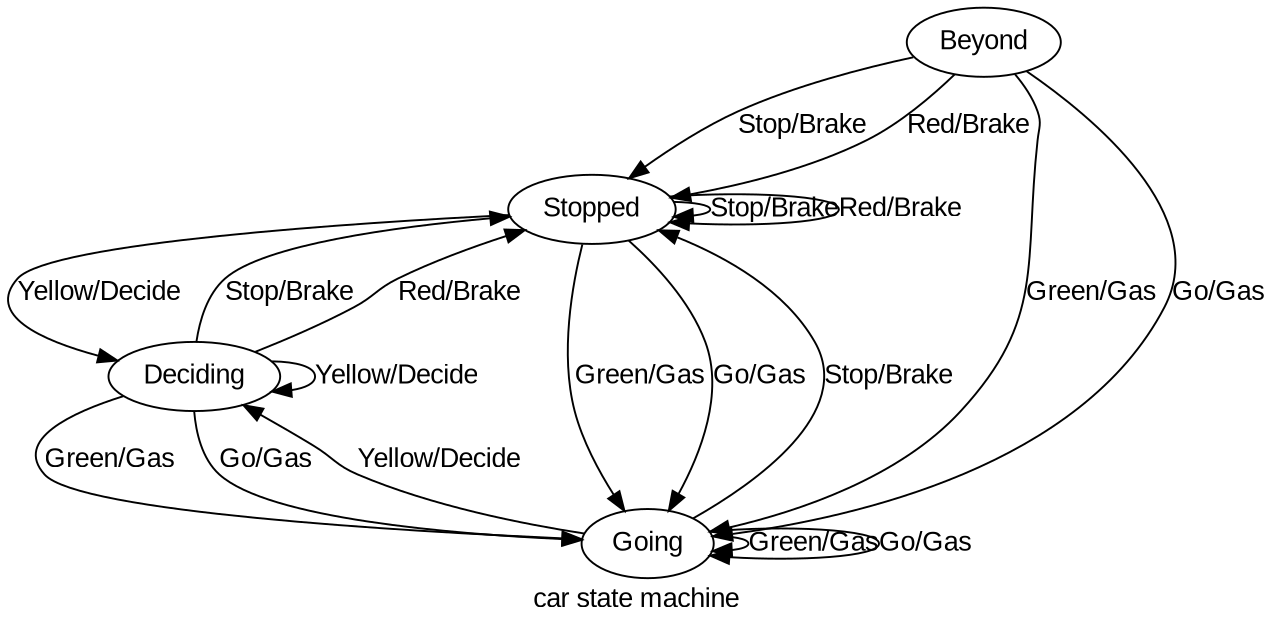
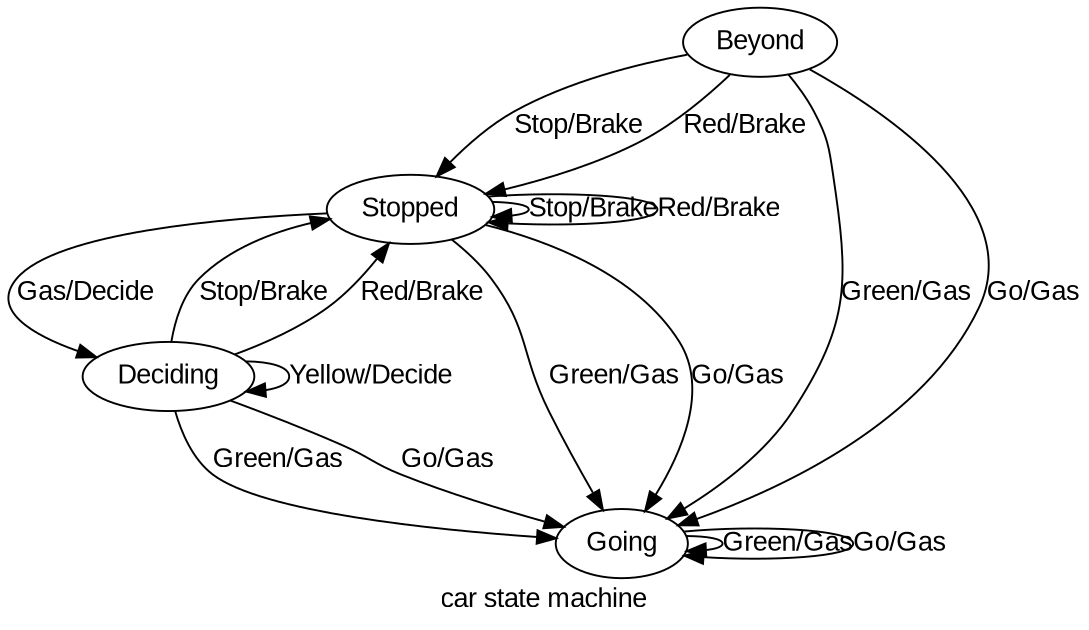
edge "Stopped" -> "Deciding": label "Yellow/Decide" -> "Gas/Decide"
edge "Going" -> "Stopped": removed, label "Stop/Brake"
edge "Going" -> "Deciding": removed, label "Yellow/Decide"
